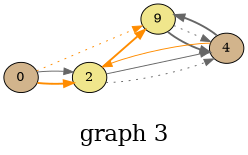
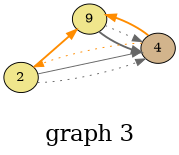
edge "4" -> "9": color gray40 -> darkorange
edge "4" -> "2": style solid -> dotted
node "0": removed
